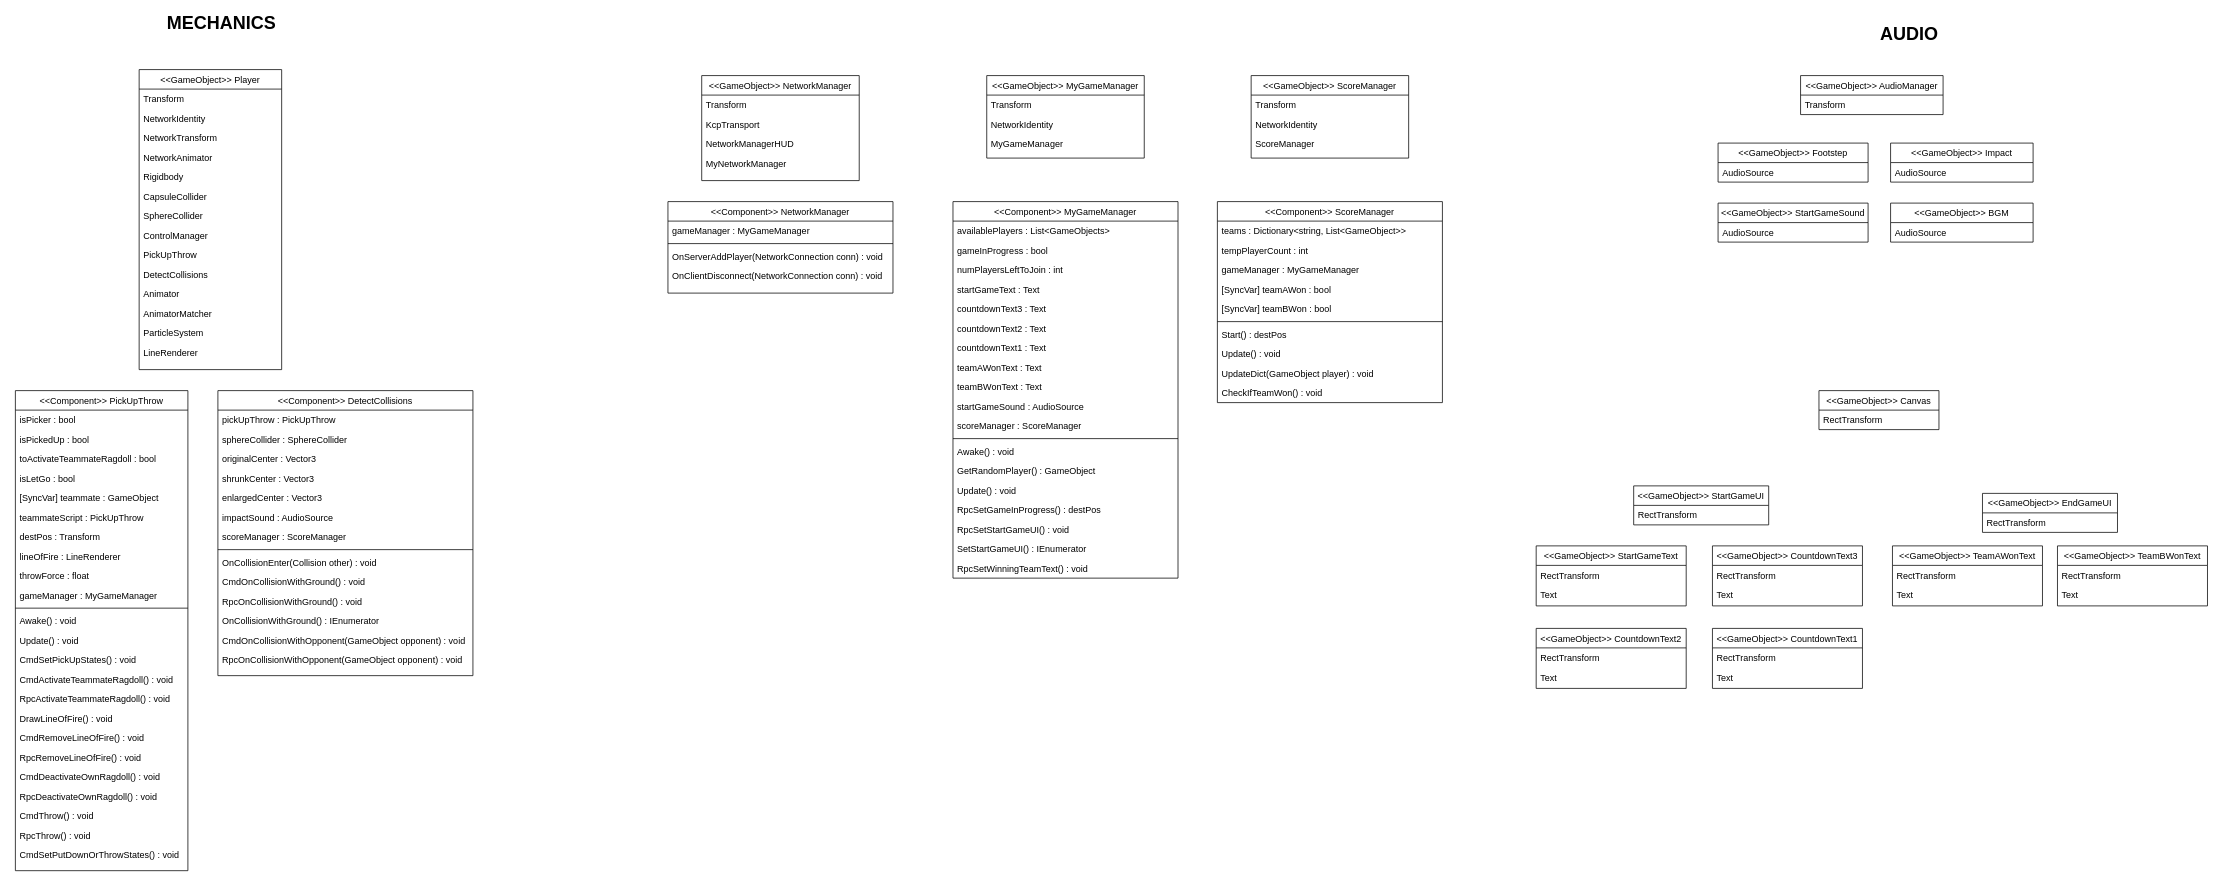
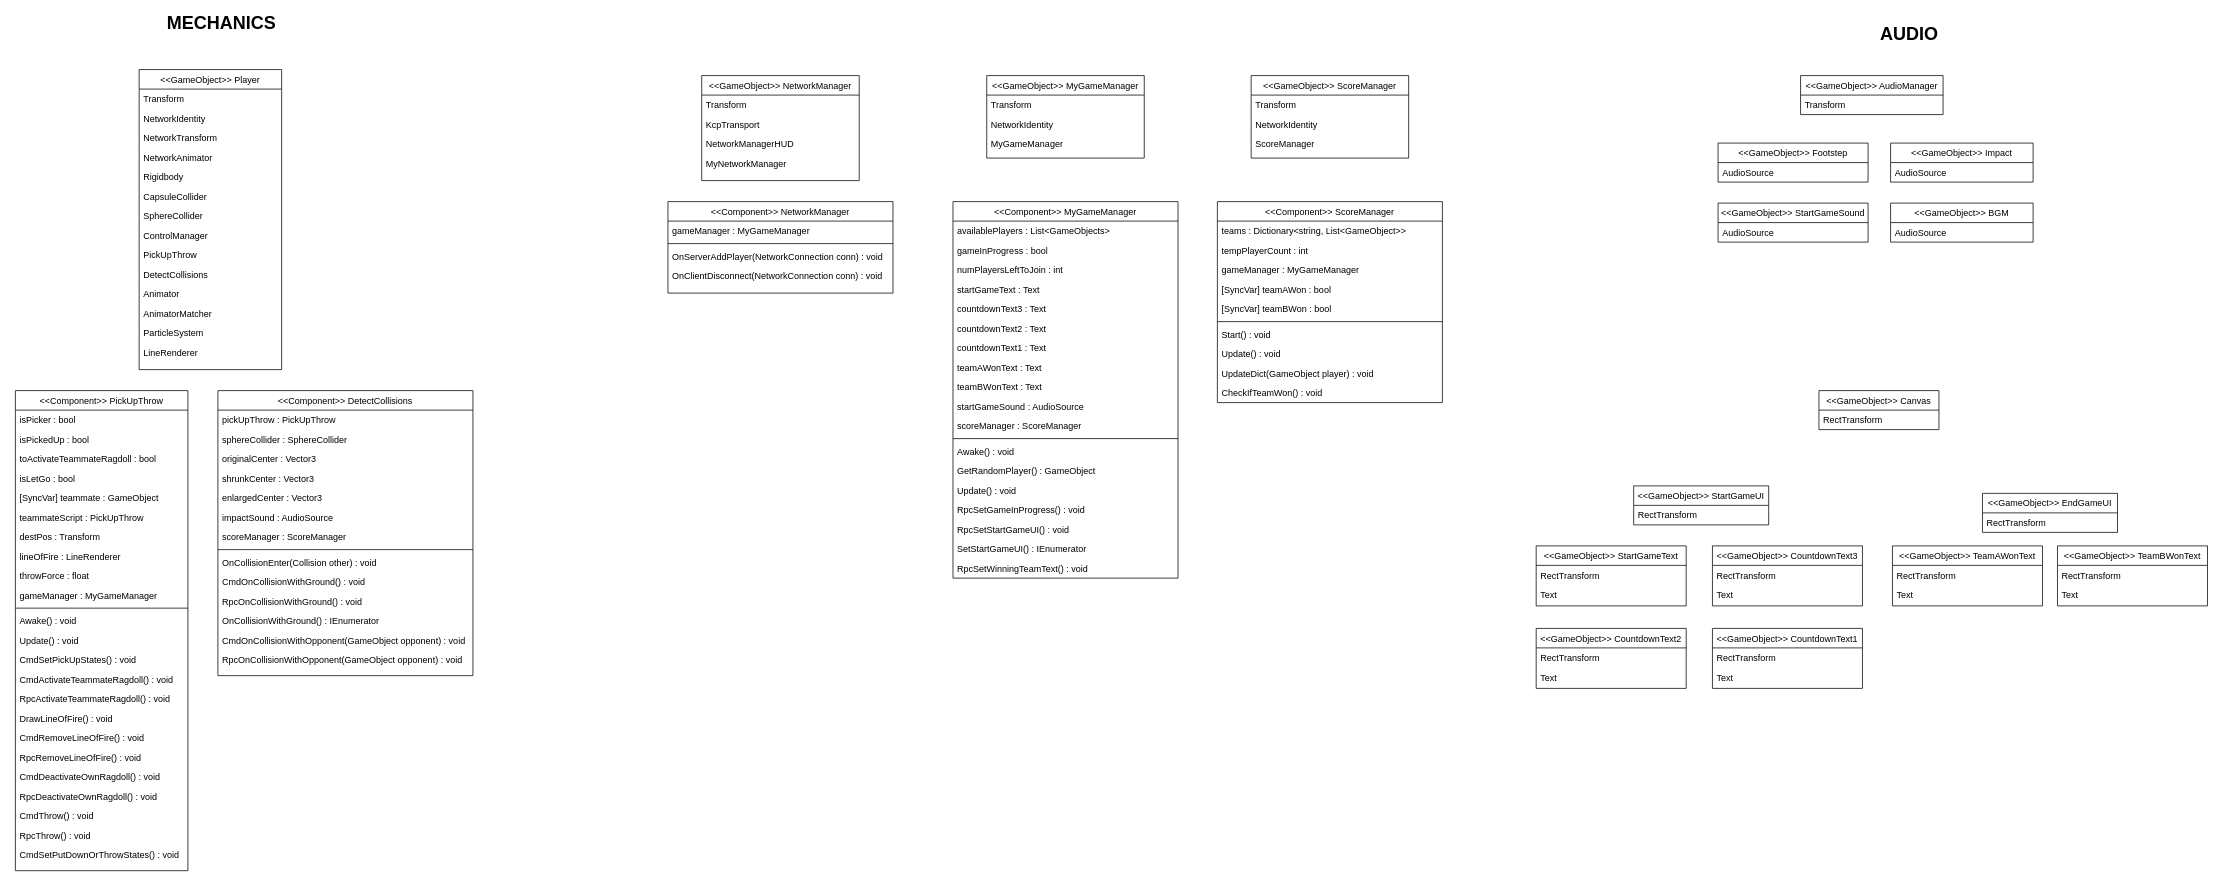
node "Start() : destPos": label "Start() : destPos" -> "Start() : void"
node "RpcSetGameInProgress() : destPos": label "RpcSetGameInProgress() : destPos" -> "RpcSetGameInProgress() : void"
